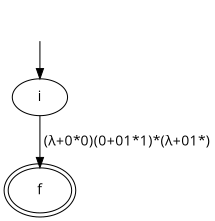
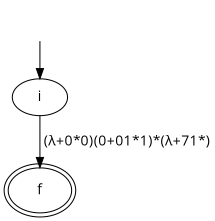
edge "i" -> "f": label " (λ+0*0)(0+01*1)*(λ+01*)" -> " (λ+0*0)(0+01*1)*(λ+71*)"
